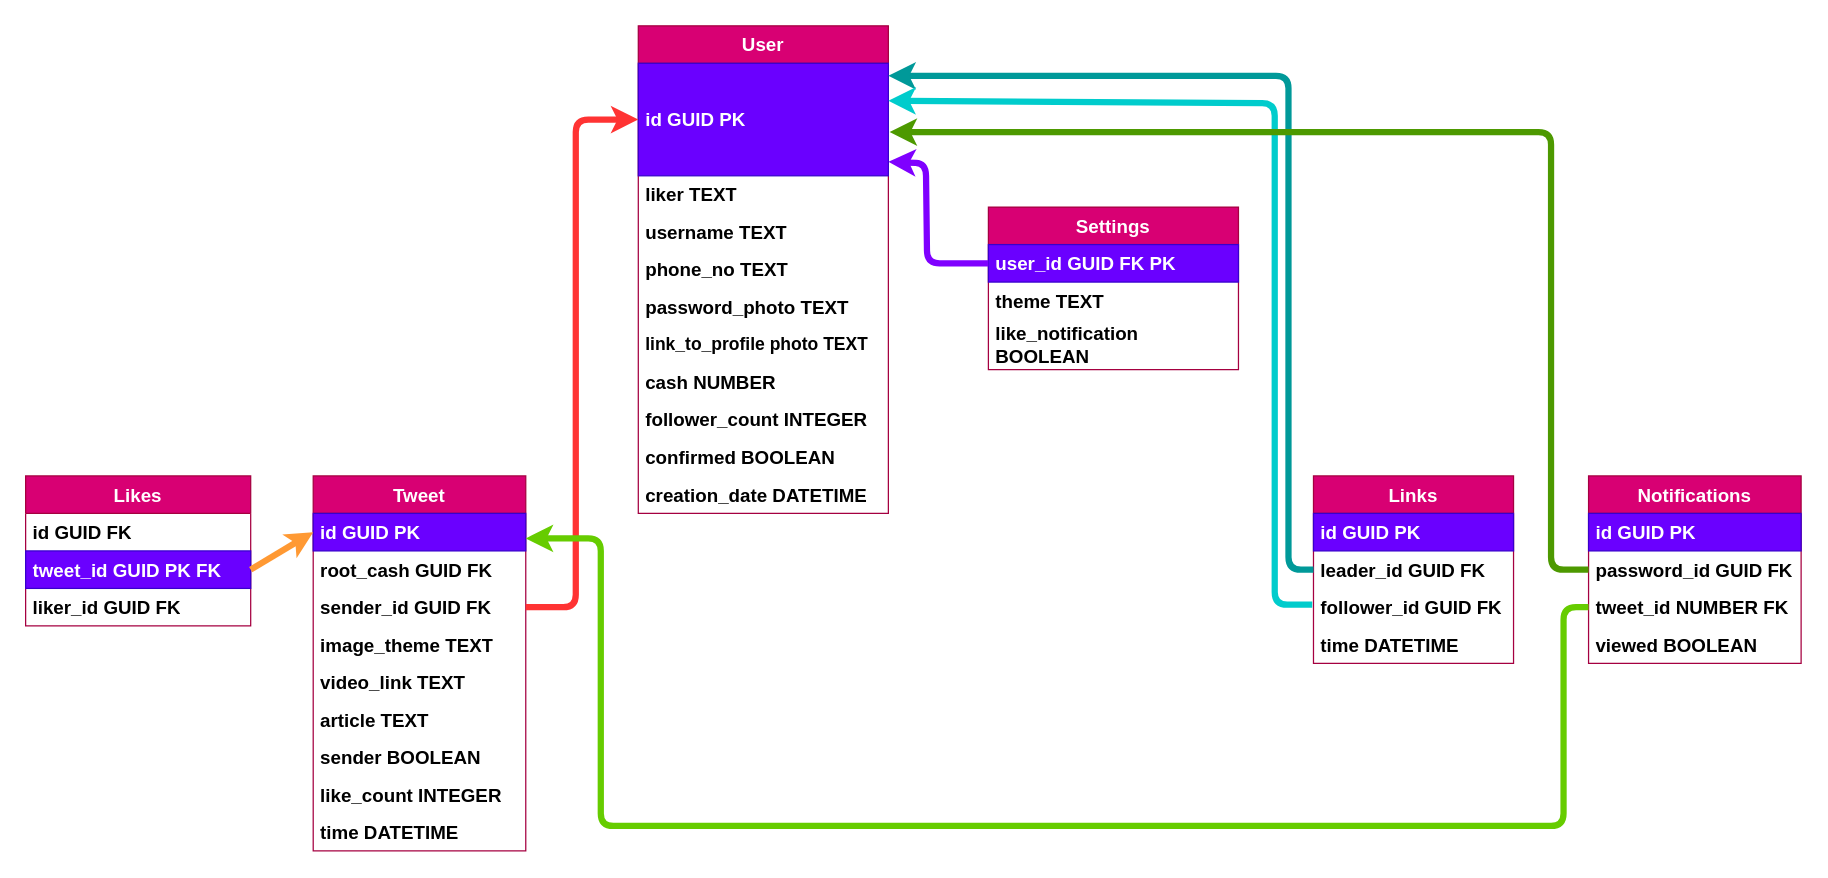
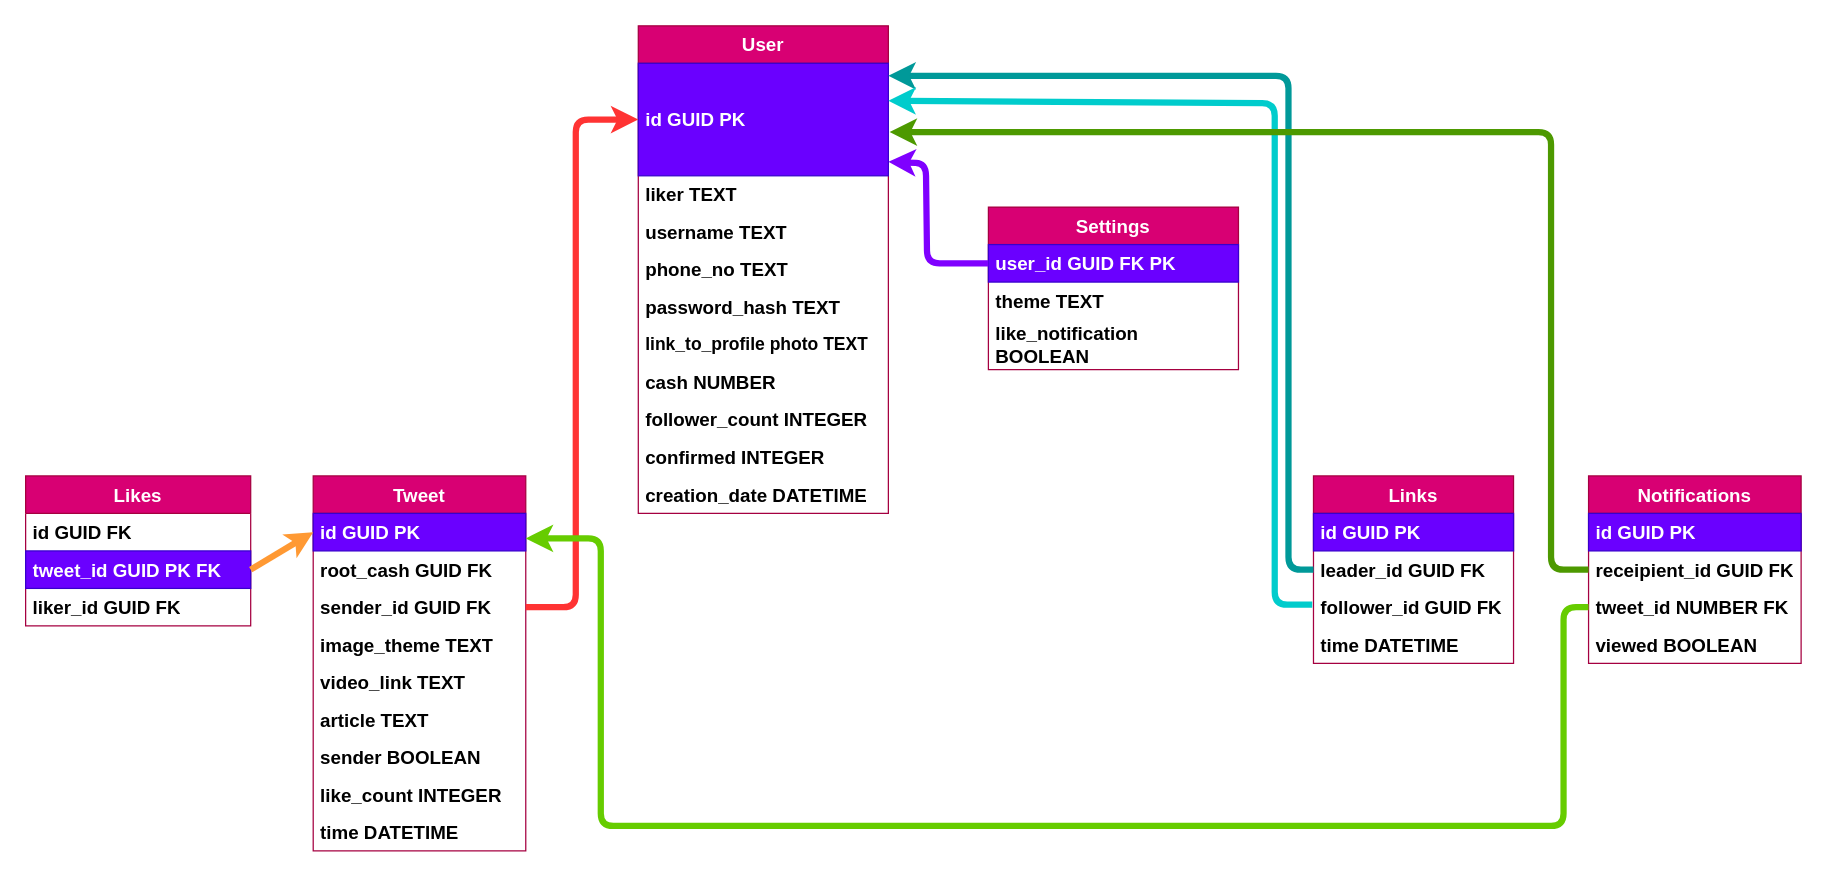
node "password_photo TEXT": label "password_photo TEXT" -> "password_hash TEXT"
node "confirmed BOOLEAN": label "confirmed BOOLEAN" -> "confirmed INTEGER"
node "password_id GUID FK": label "password_id GUID FK" -> "receipient_id GUID FK"
